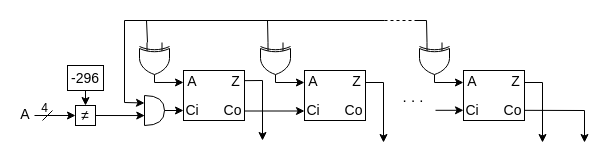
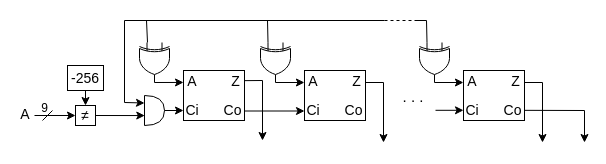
node "-296": label "-296" -> "-256"
node "4": label "4" -> "9"
